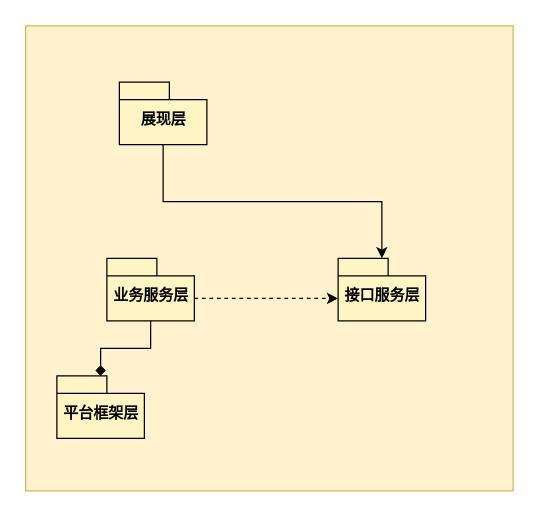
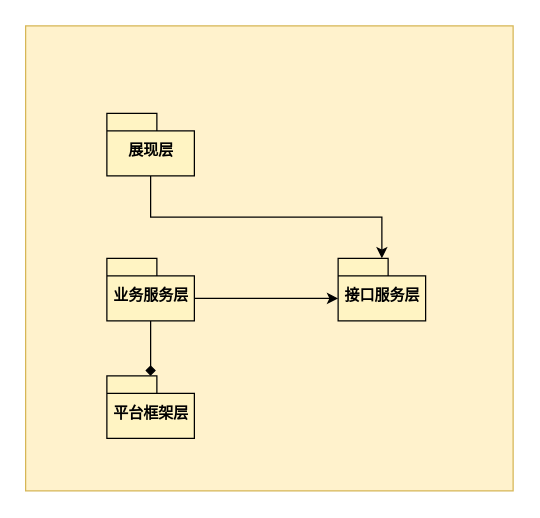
node "展现层": moved (163, 113) -> (151, 144)
edge "业务服务层" -> "接口服务层": style dashed -> solid
node "平台框架层": moved (101, 407) -> (151, 407)
